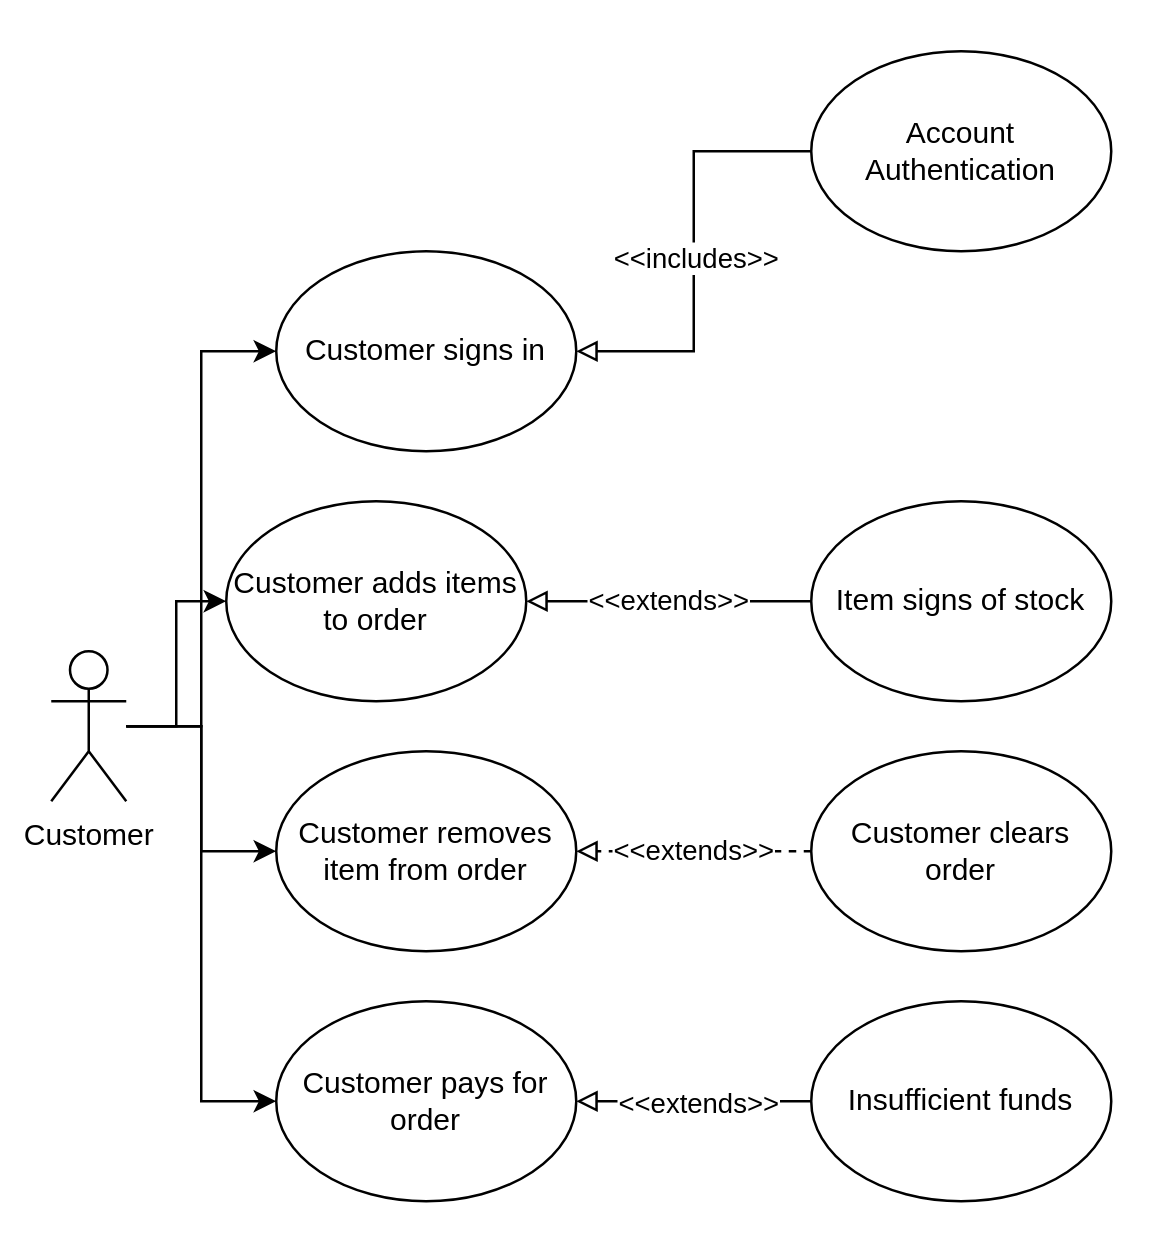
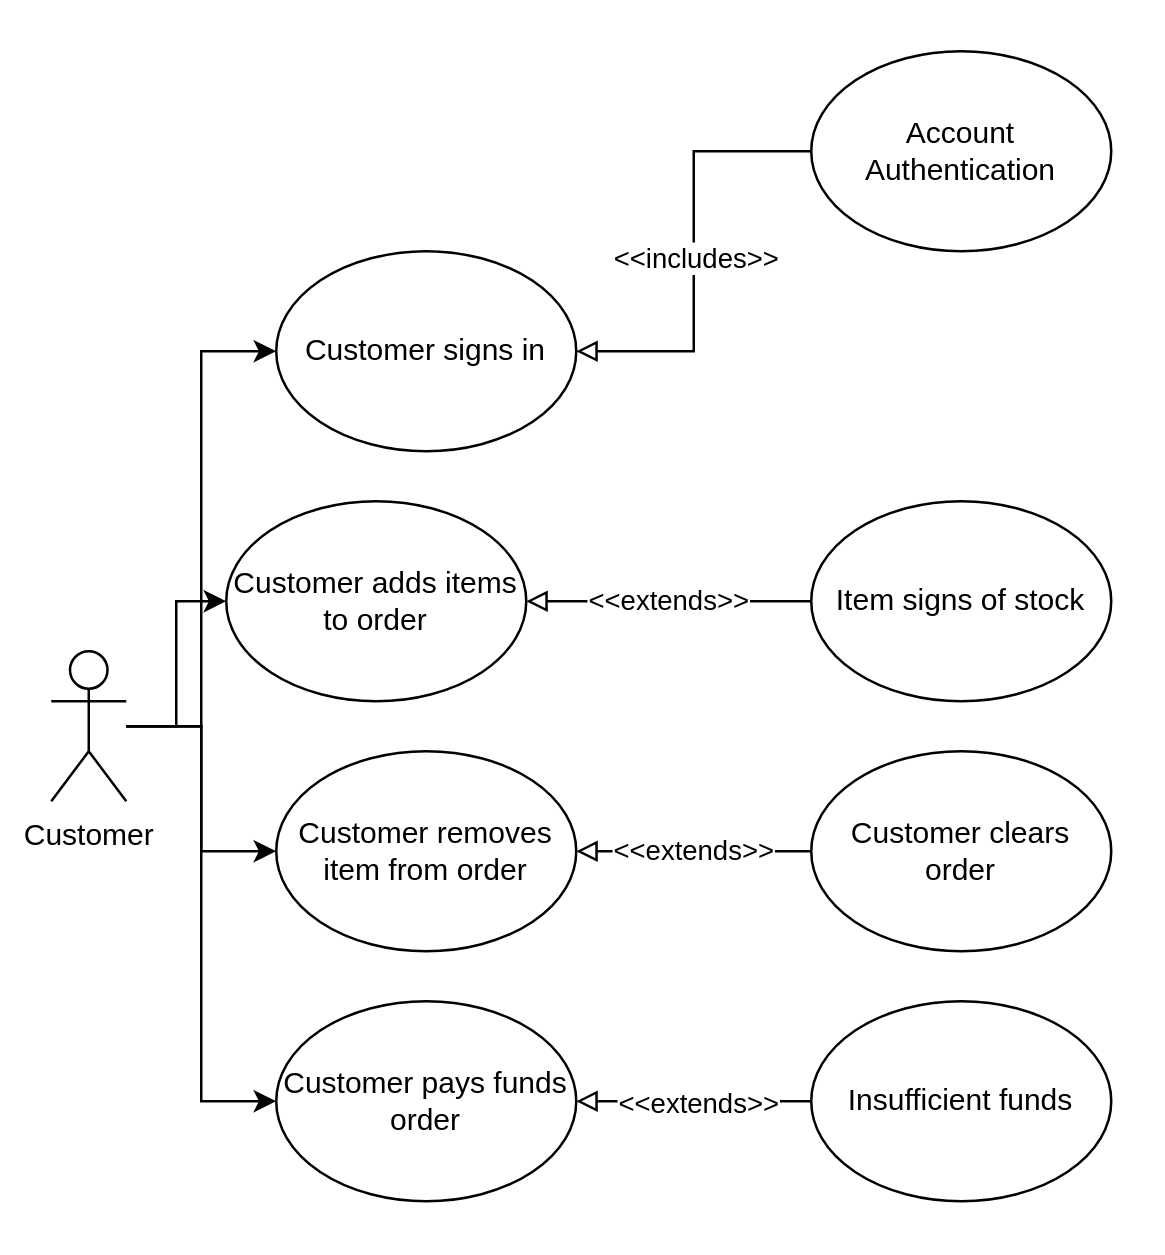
edge "Customer clears order" -> "Customer removes item from order": style dashed -> solid
node "Customer pays for order": label "Customer pays for order" -> "Customer pays funds order"
